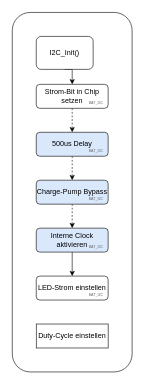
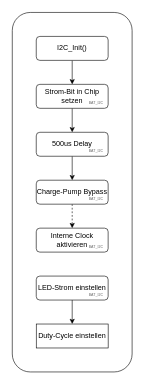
node "I2C_Init()": size 57x33 -> 72x24
edge "Strom-Bit in Chip setzen" -> "500us Delay": style dashed -> solid
node "500us Delay": fillcolor #dae8fc -> #ffffff
edge "500us Delay" -> "Charge-Pump Bypass": style dashed -> solid
node "Charge-Pump Bypass": fillcolor #dae8fc -> #ffffff
node "Interne Clock aktivieren": fillcolor #dae8fc -> #ffffff
edge "Interne Clock aktivieren" -> "LED-Strom einstellen": removed
edge "LED-Strom einstellen" -> "Duty-Cycle einstellen": added
